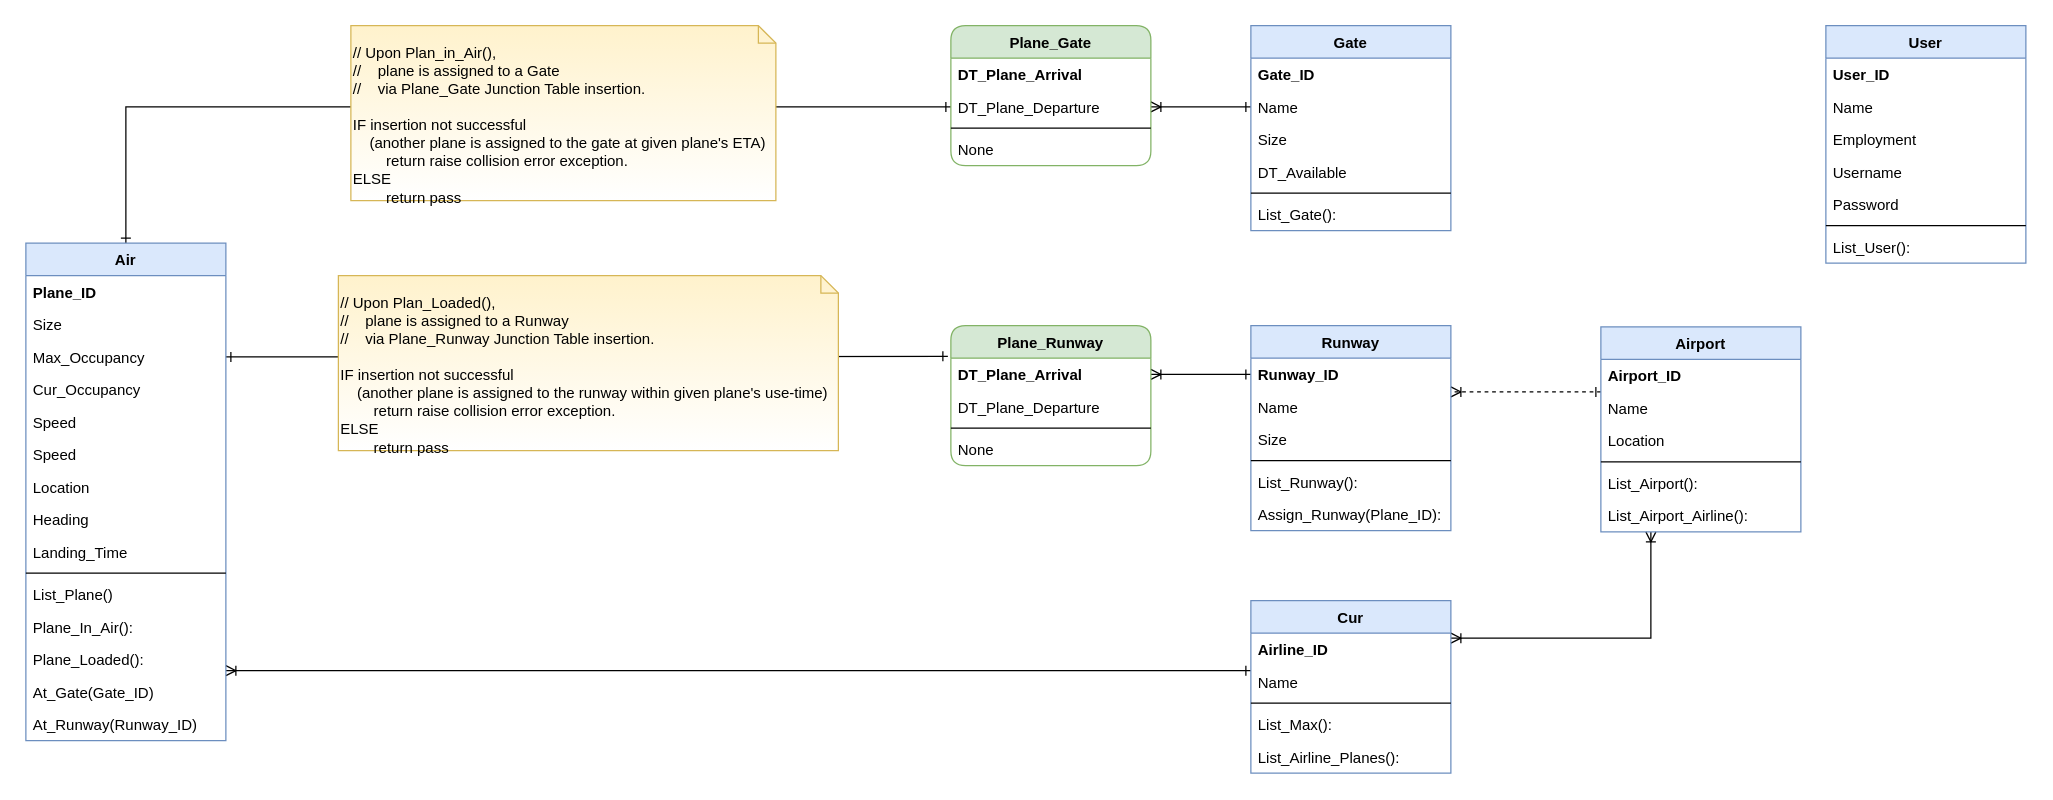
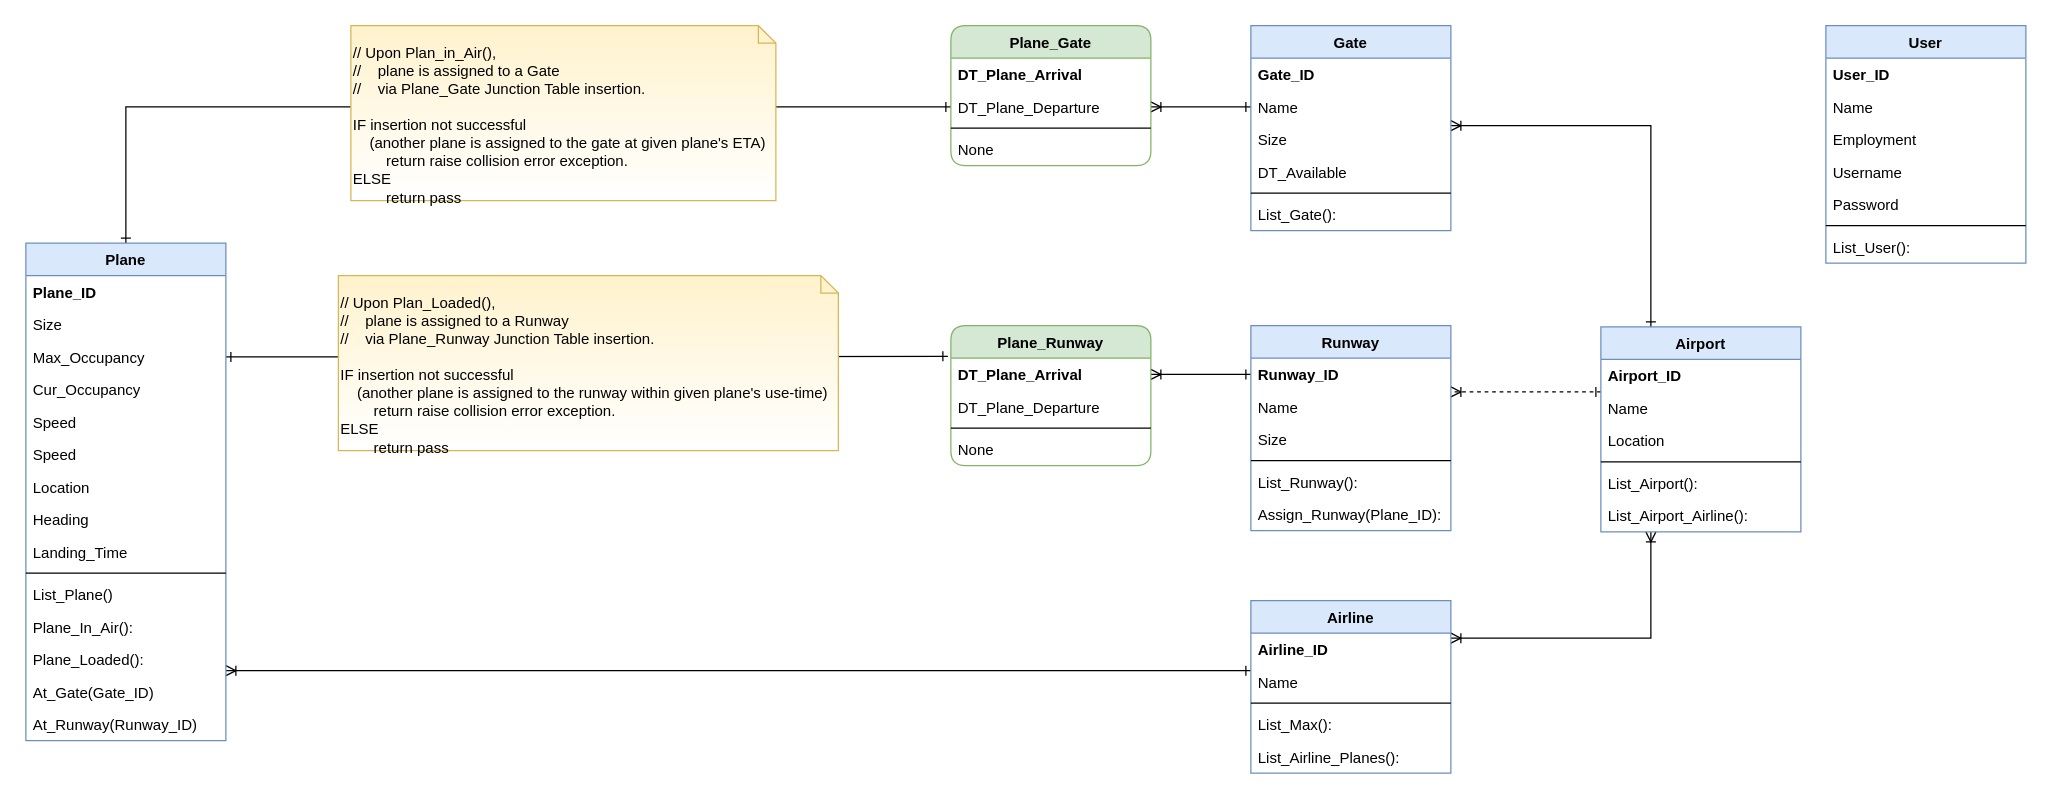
edge "Gate" -- "Airport": added
node "Air": label "Air" -> "Plane"
node "Cur": label "Cur" -> "Airline"
